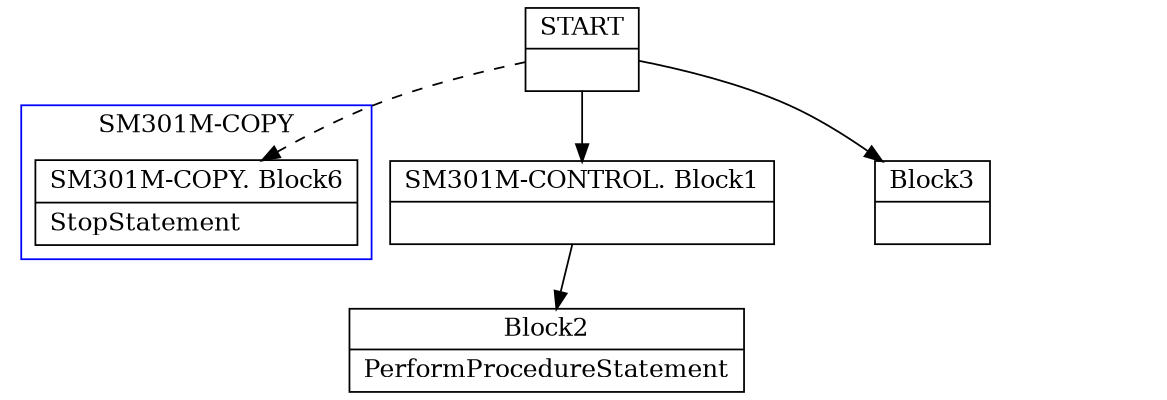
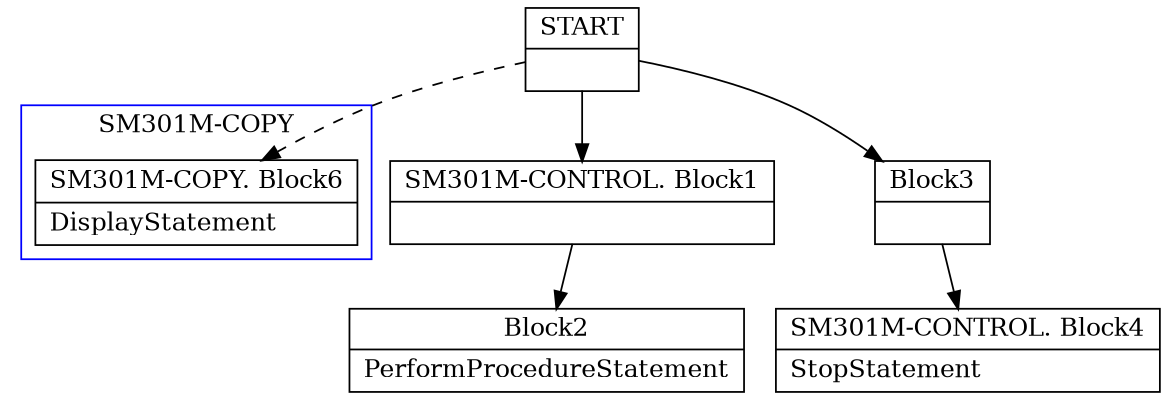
node "SM301M-COPY. Block6": text "StopStatement" -> "DisplayStatement"
node "SM301M-CONTROL. Block4": added
